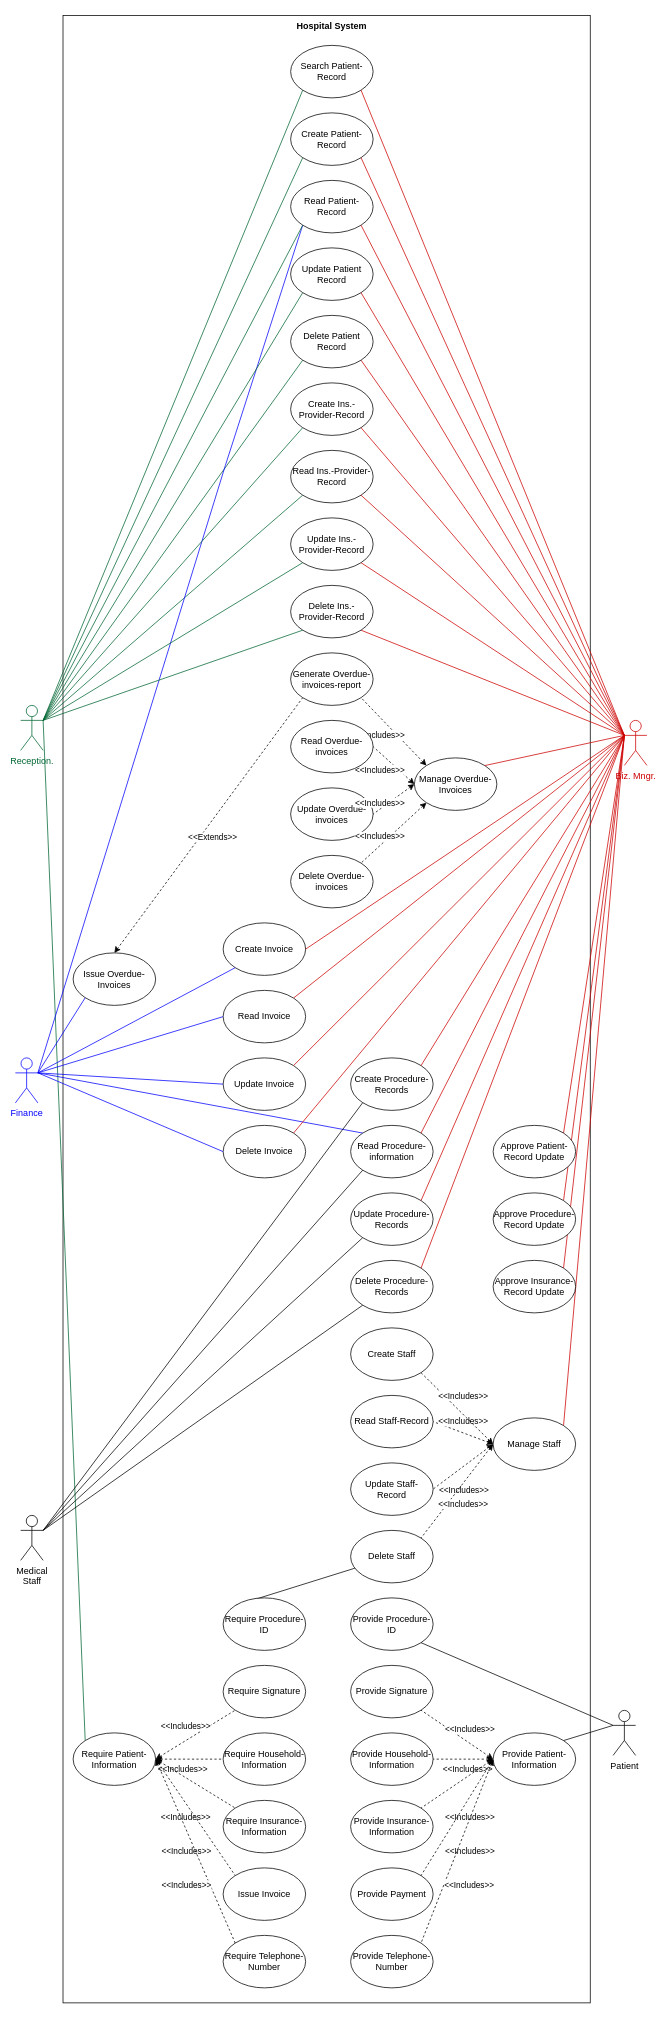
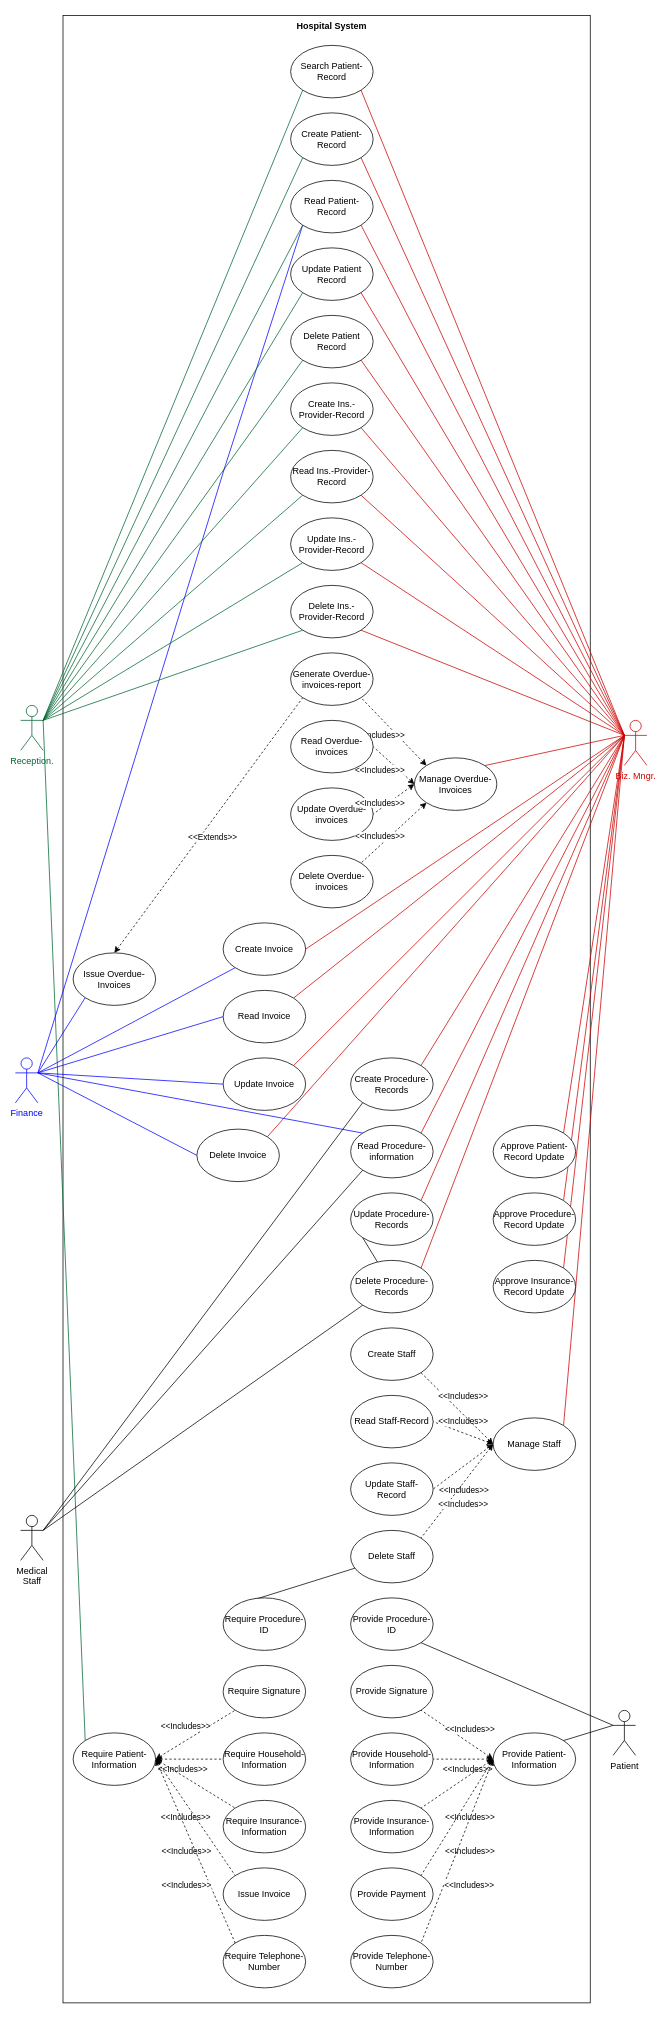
node "Delete Invoice": moved (264, 1152) -> (238, 1155)
edge "Update Procedure-Records" -- "Medical Staff": now "Update Procedure-Records" -- "Delete Procedure-Records"
